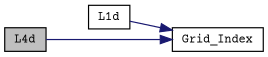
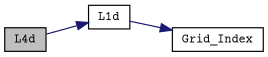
edge "L4d" -> "Grid_Index": now "L4d" -> "L1d"
